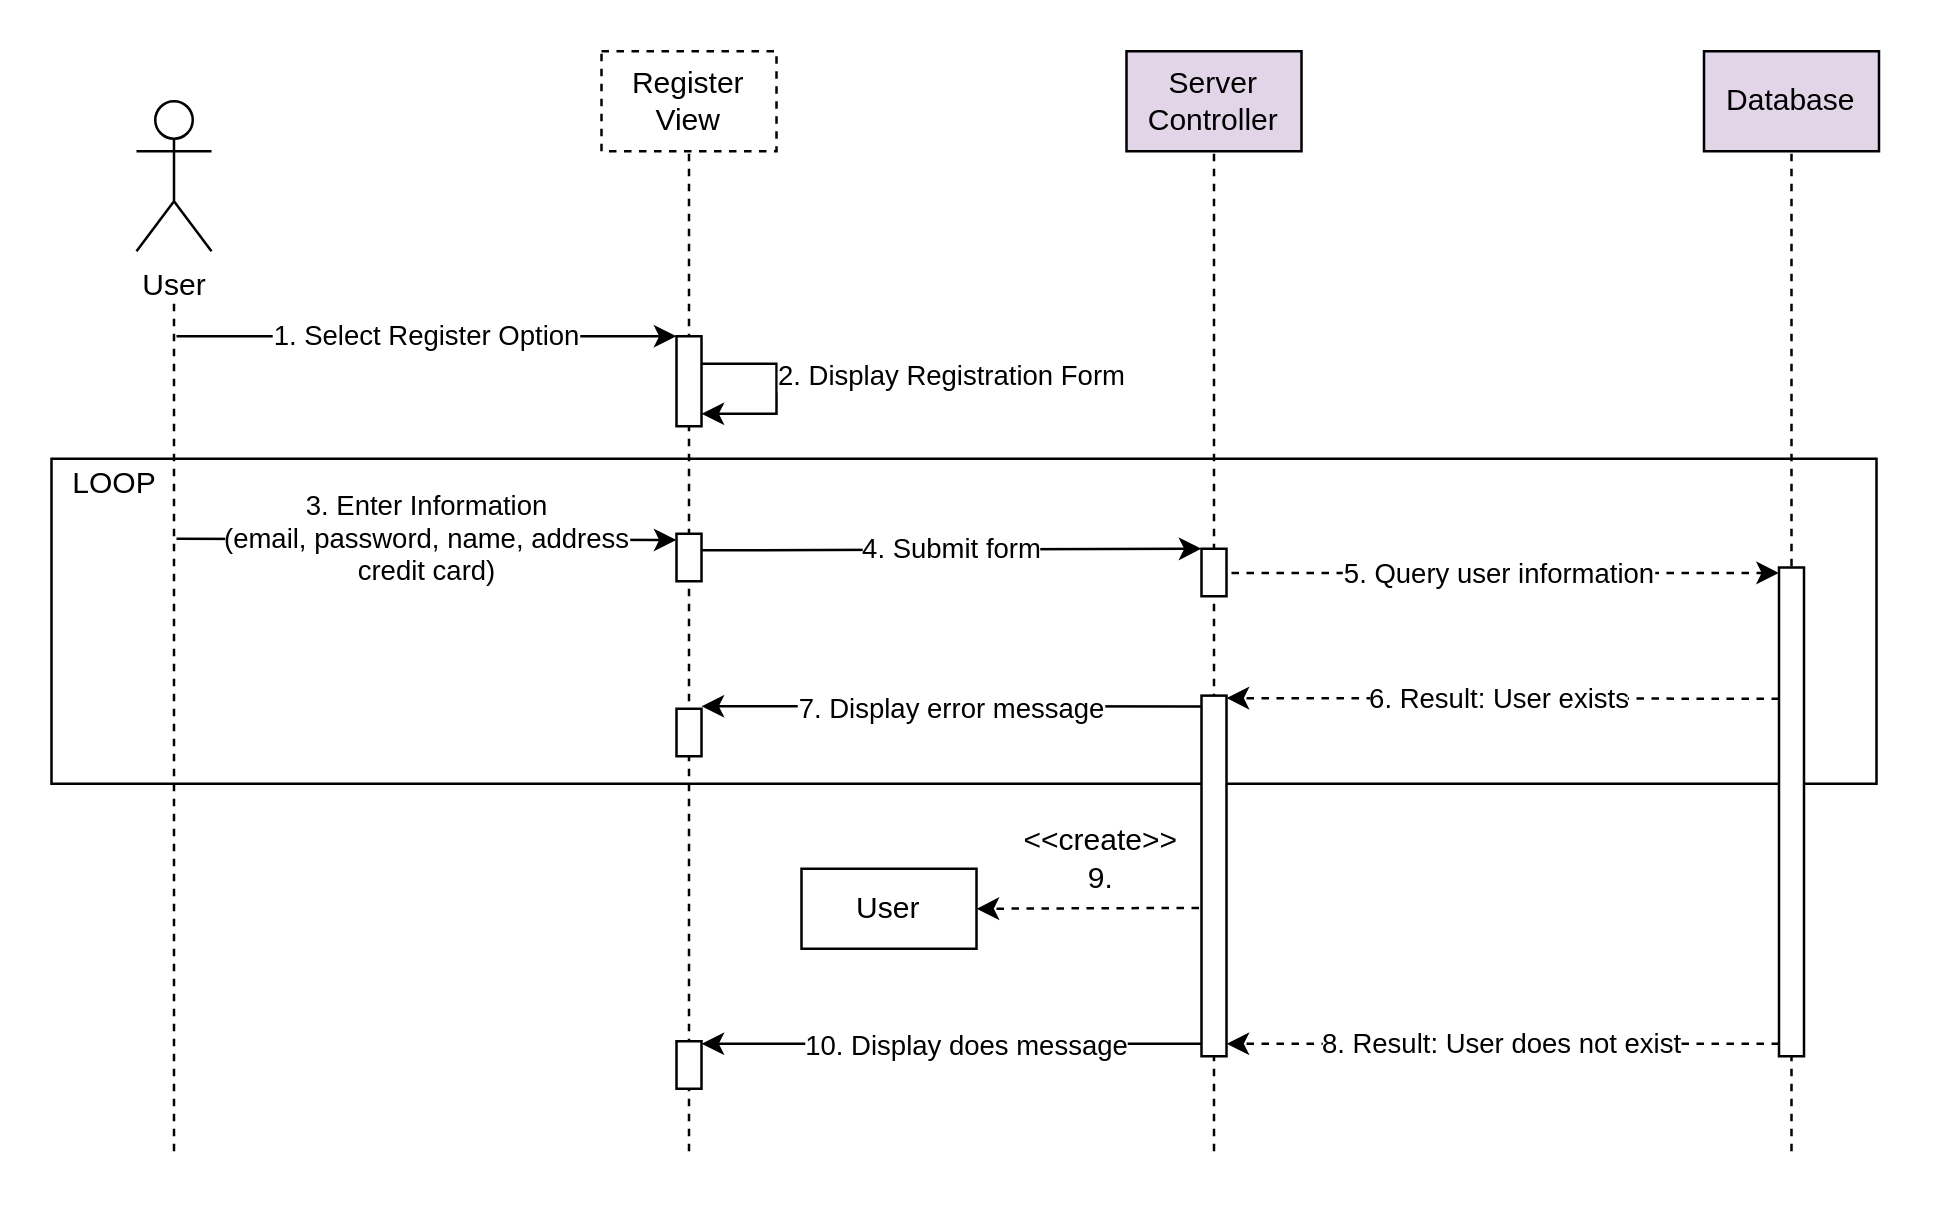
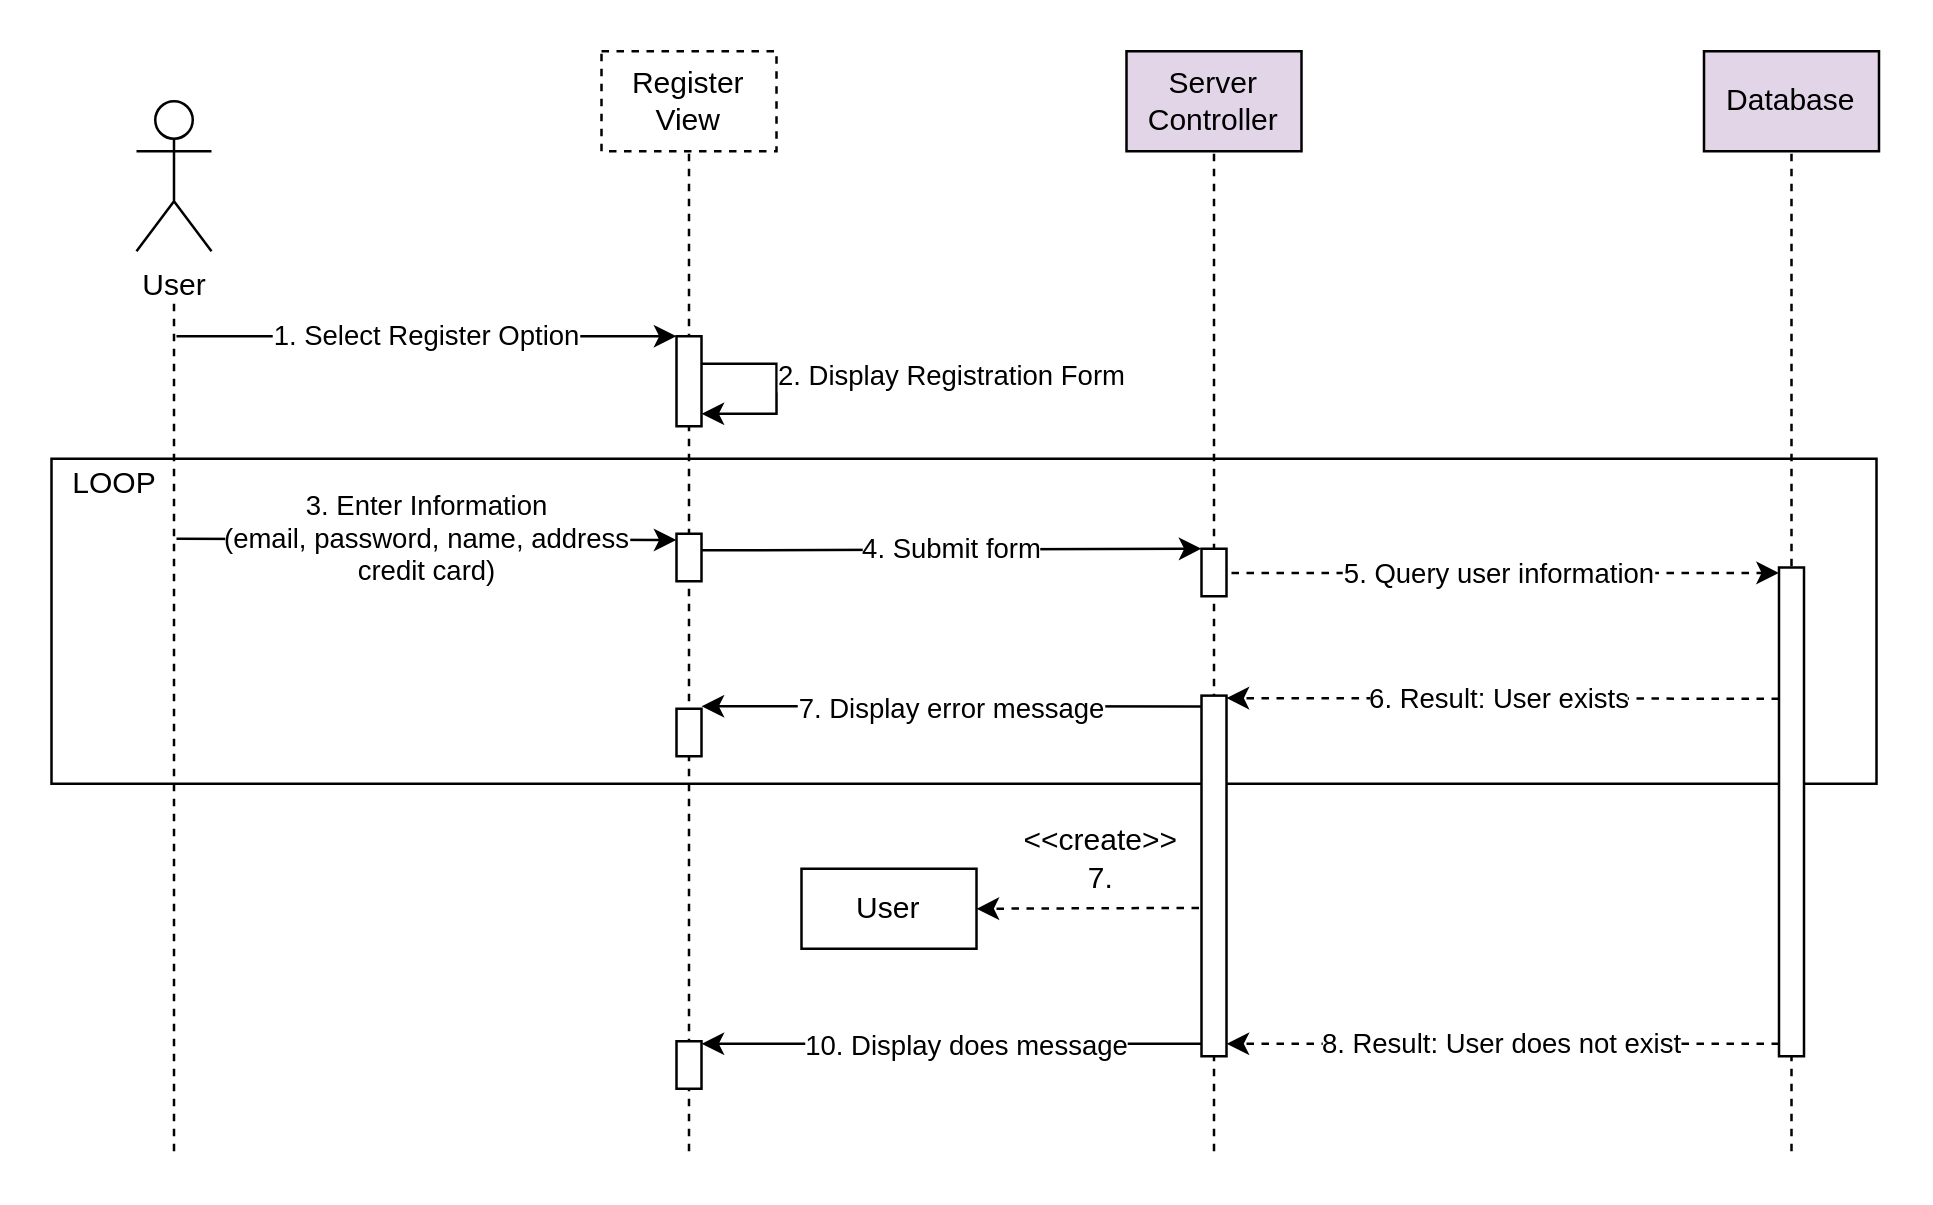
node "<<create>> 9.": label "<<create>> 9." -> "<<create>> 7."
